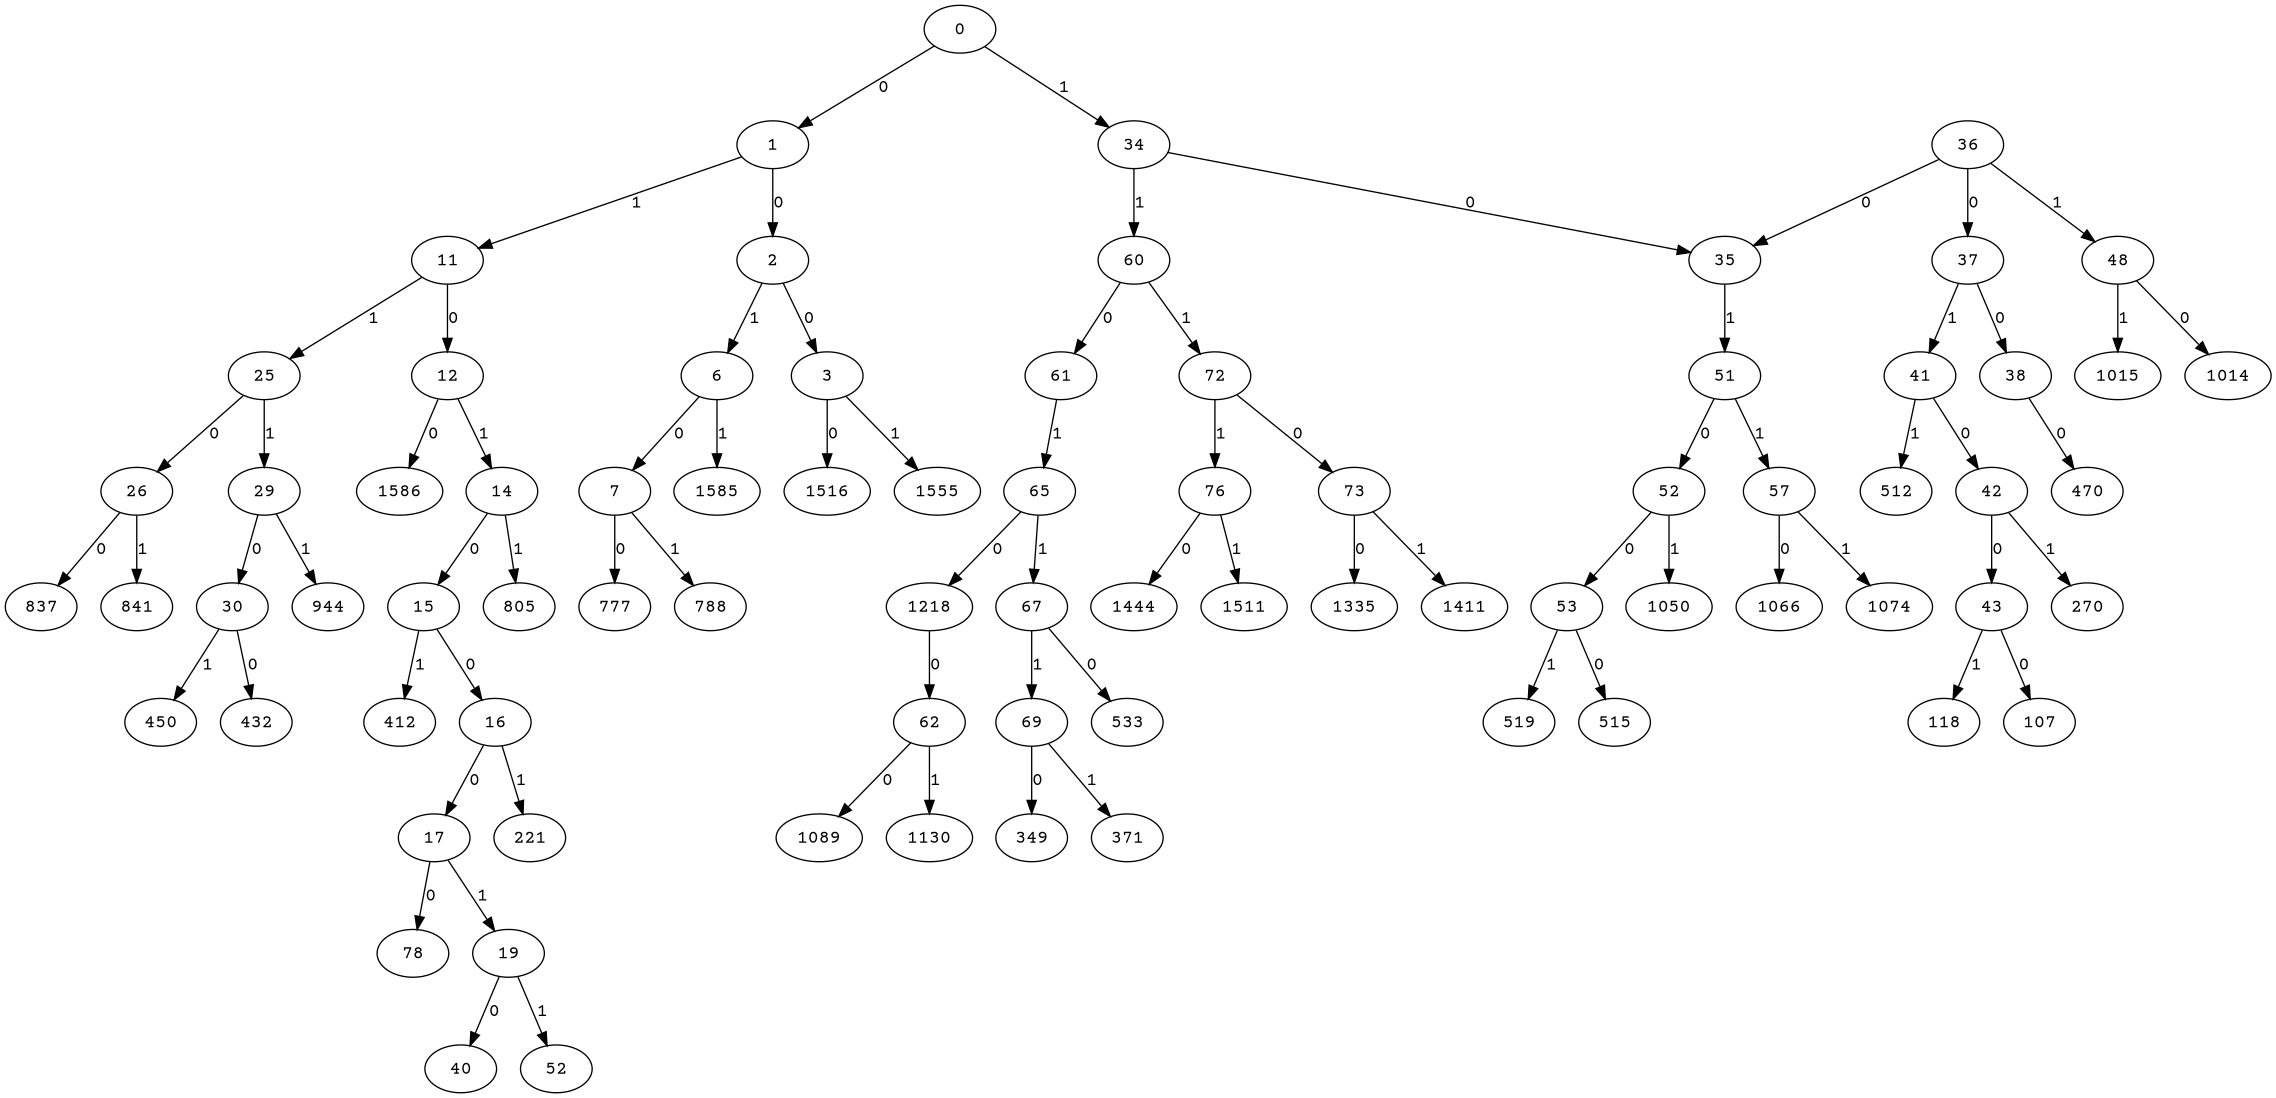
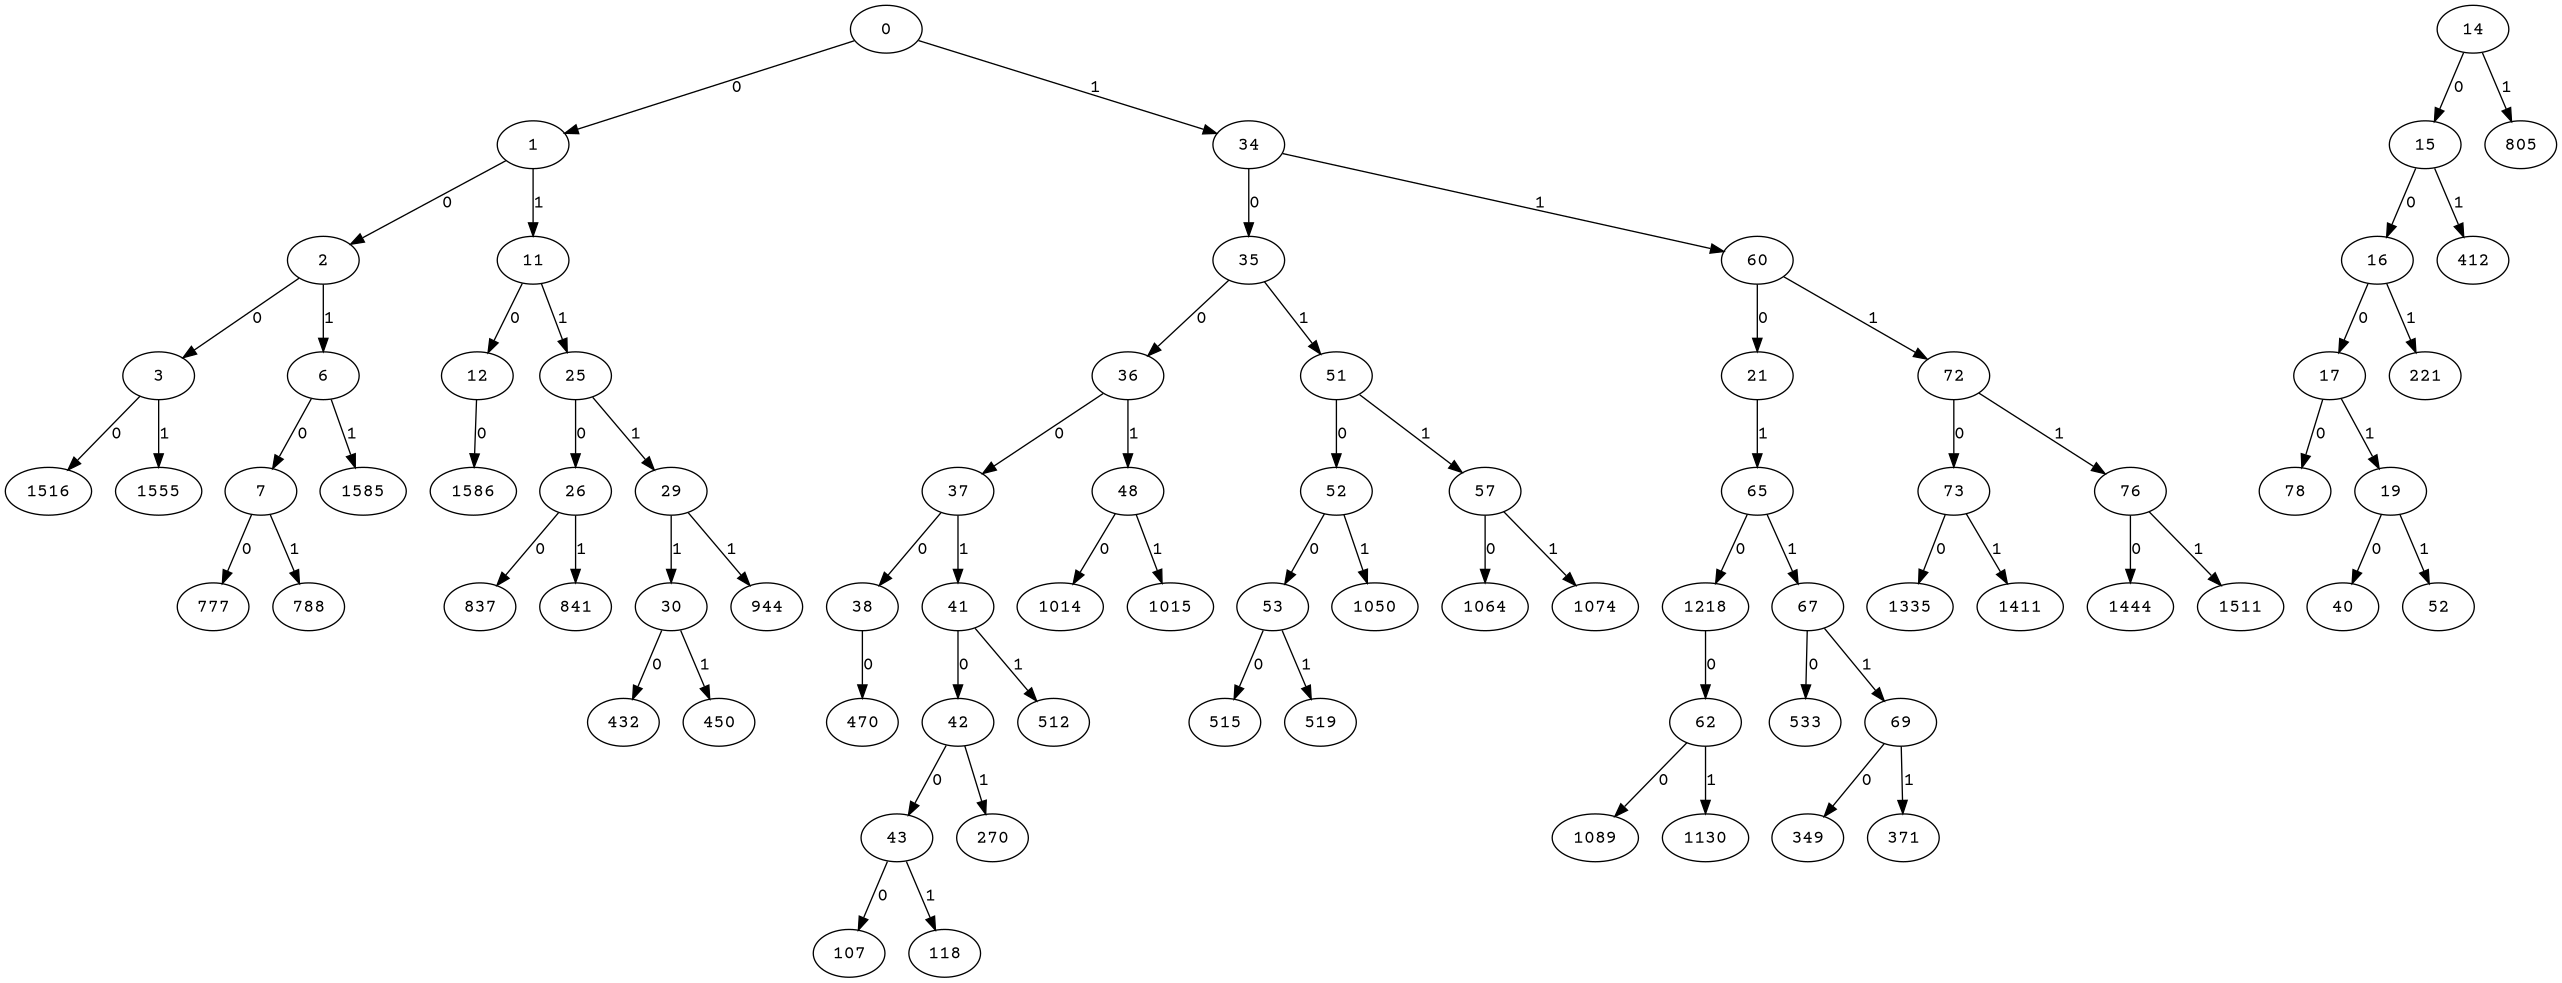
edge "36" -> "35": reversed
node "61": label "61" -> "21"
edge "12" -> "14": removed, label "1"
edge "29" -> "30": label "0" -> "1"
node "1066": label "1066" -> "1064"
